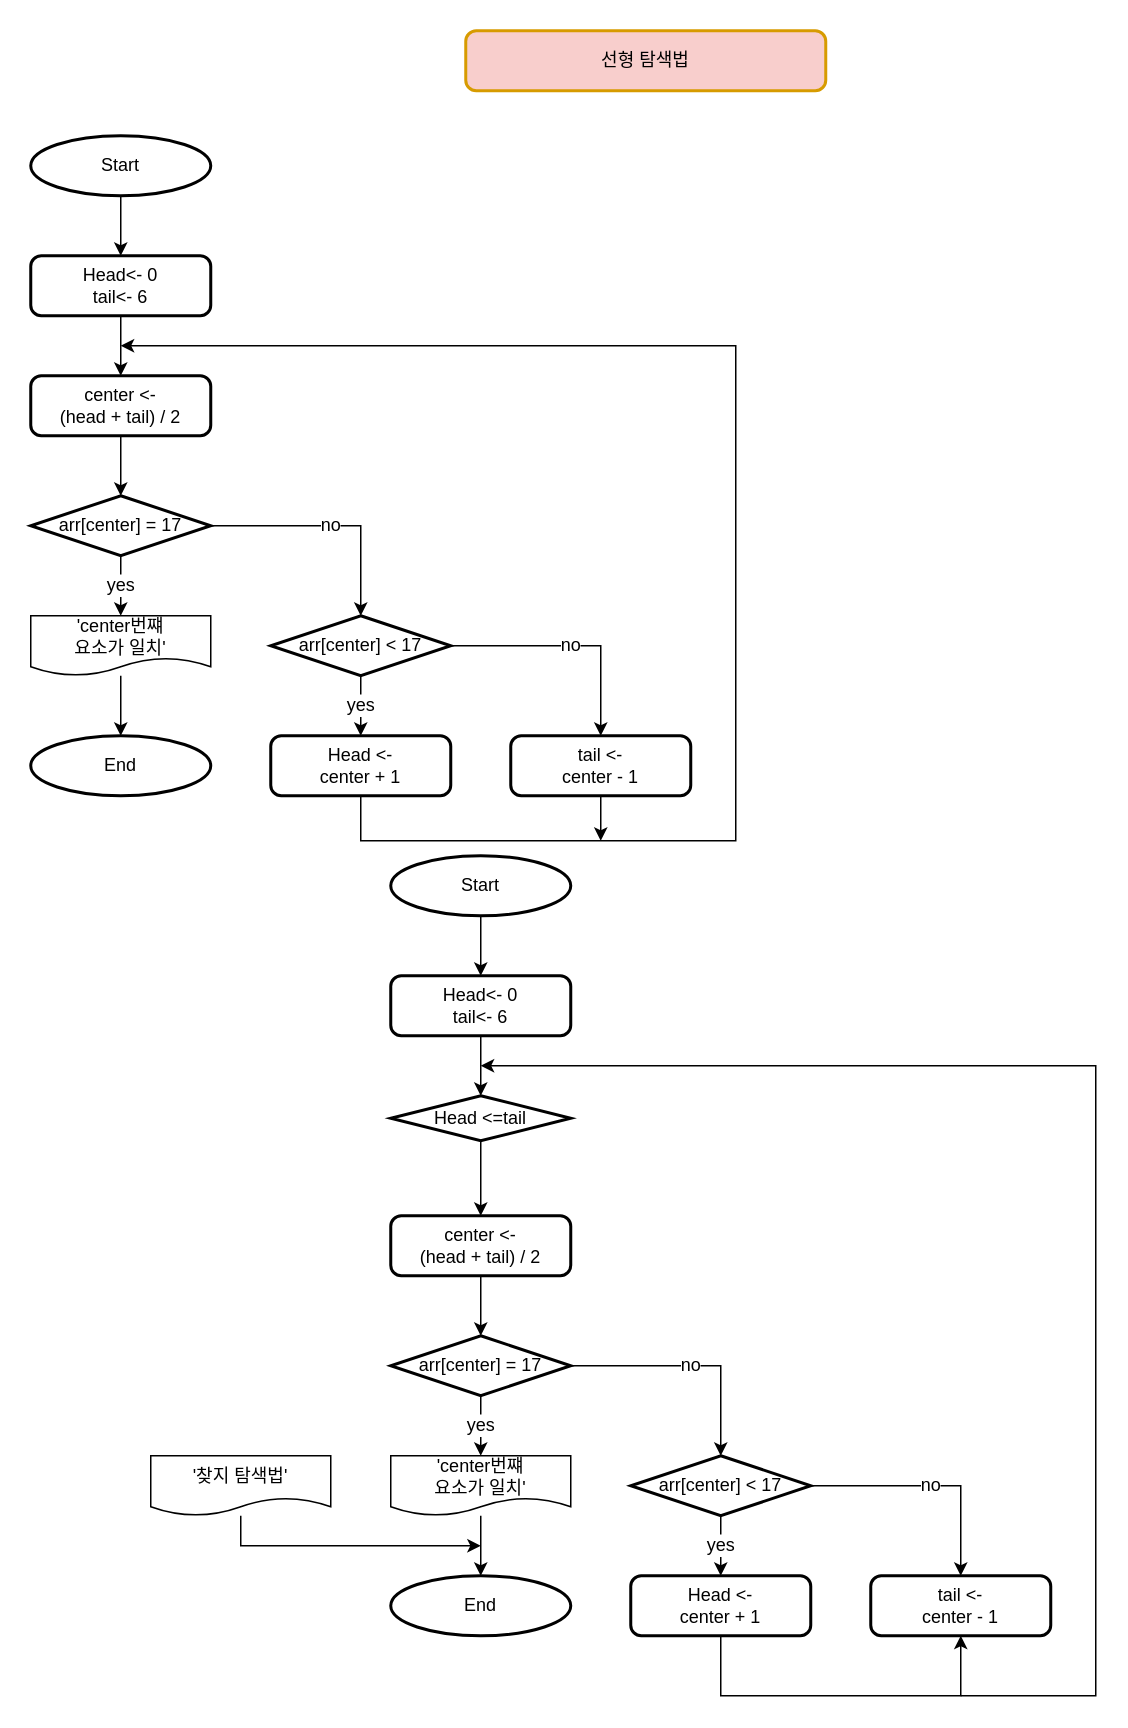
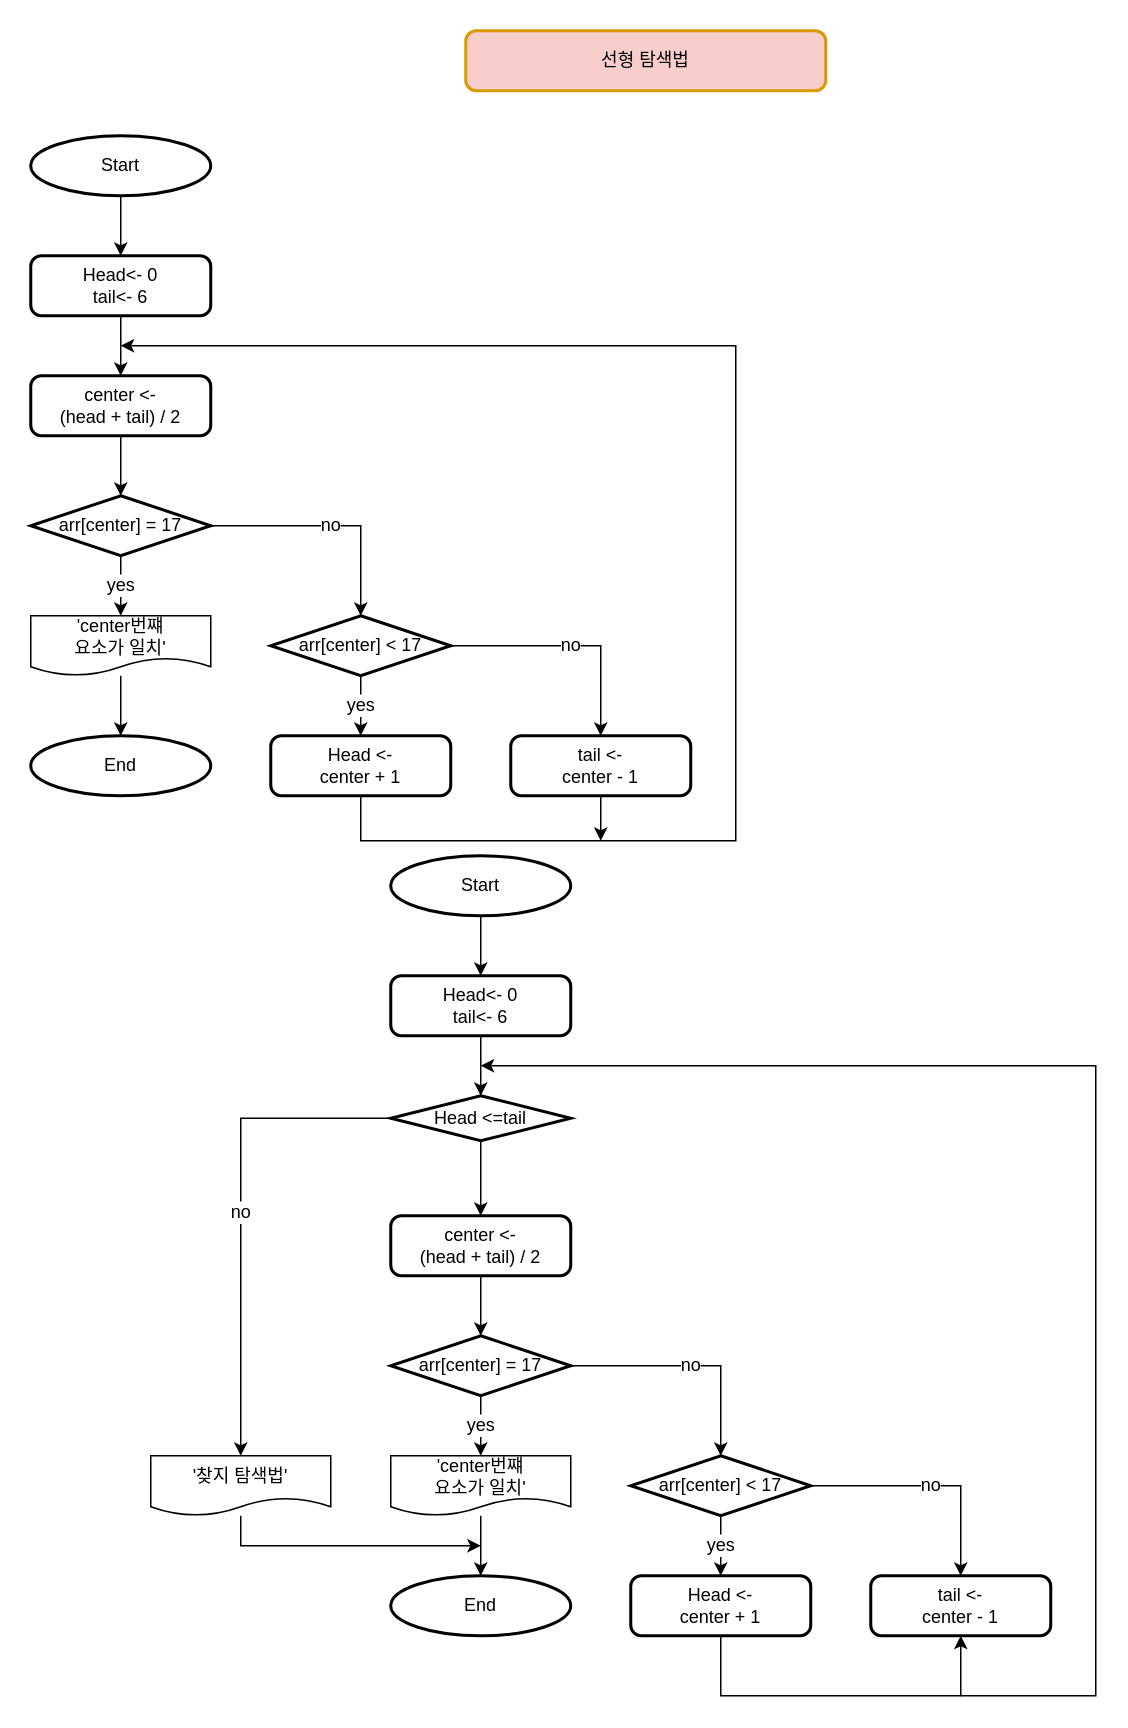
edge "Head <=tail" -> "'찾지 탐색법'": added, label "no"
